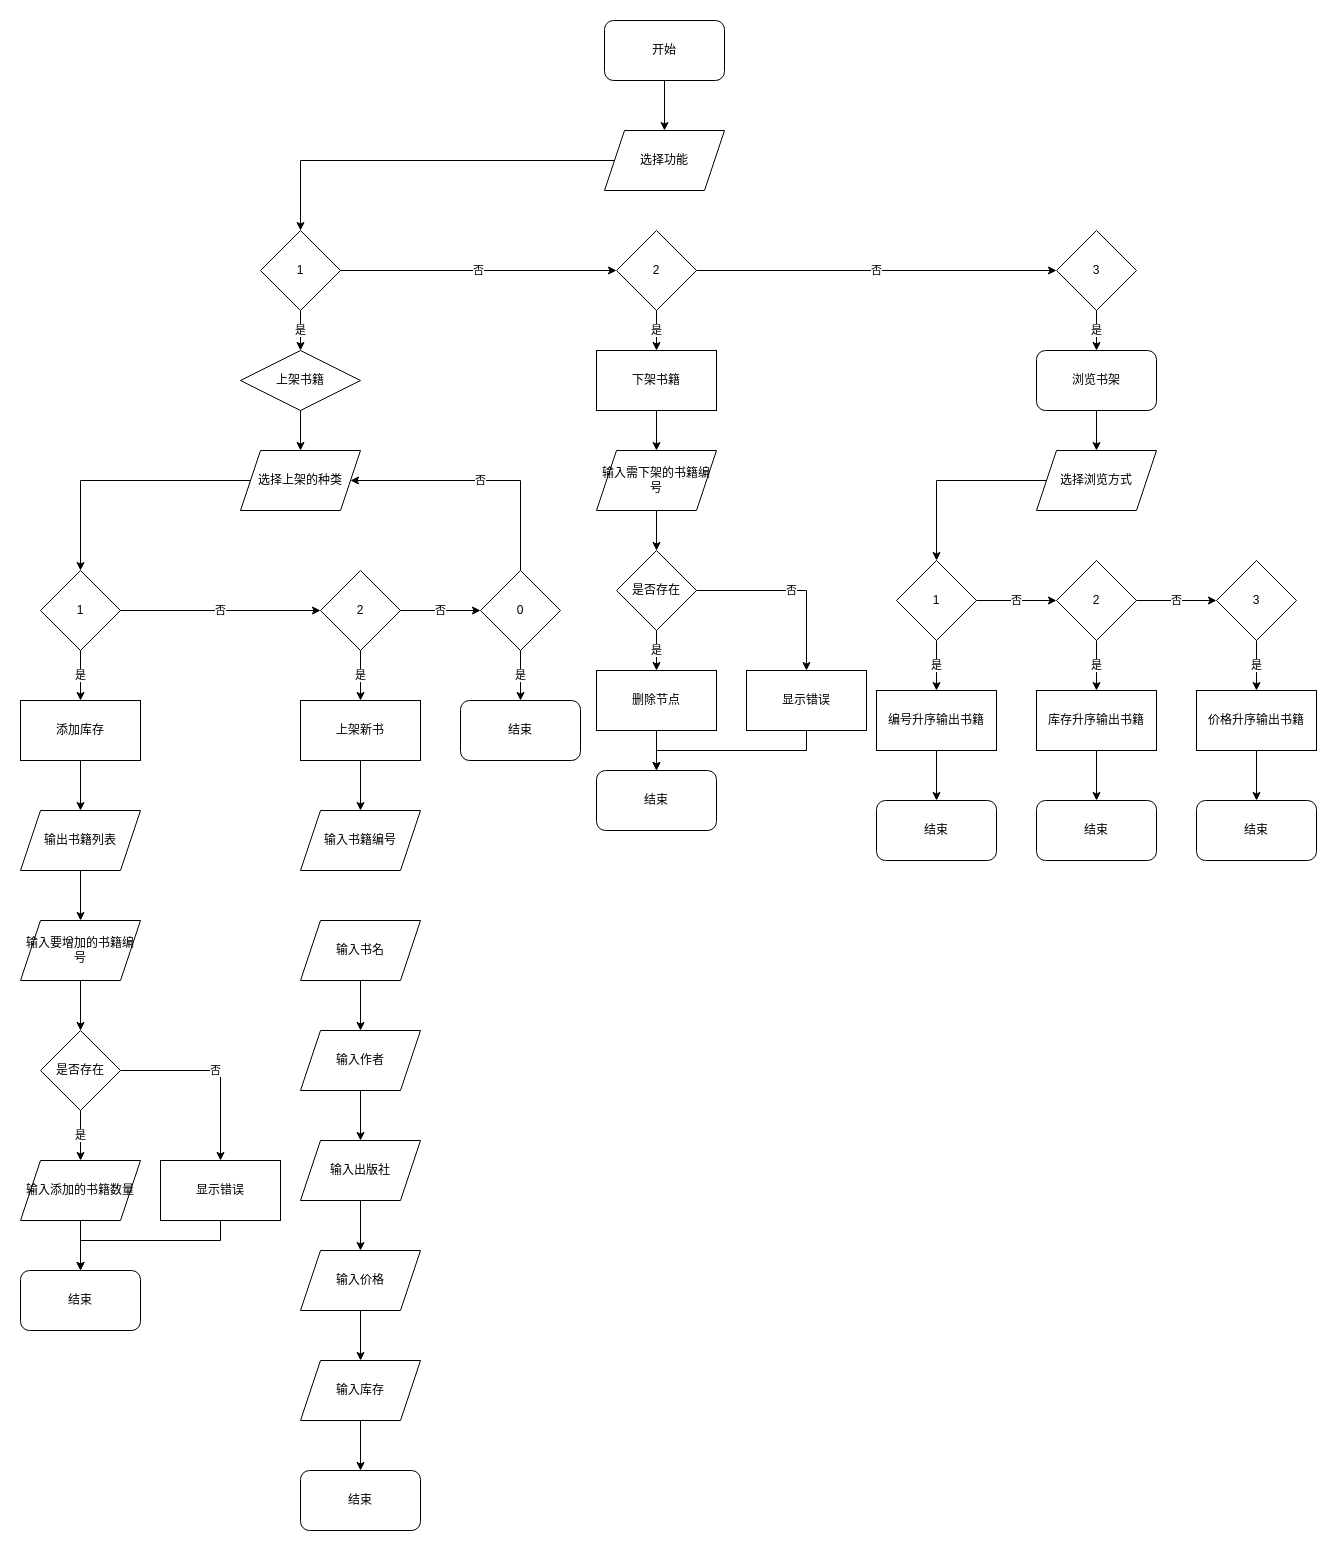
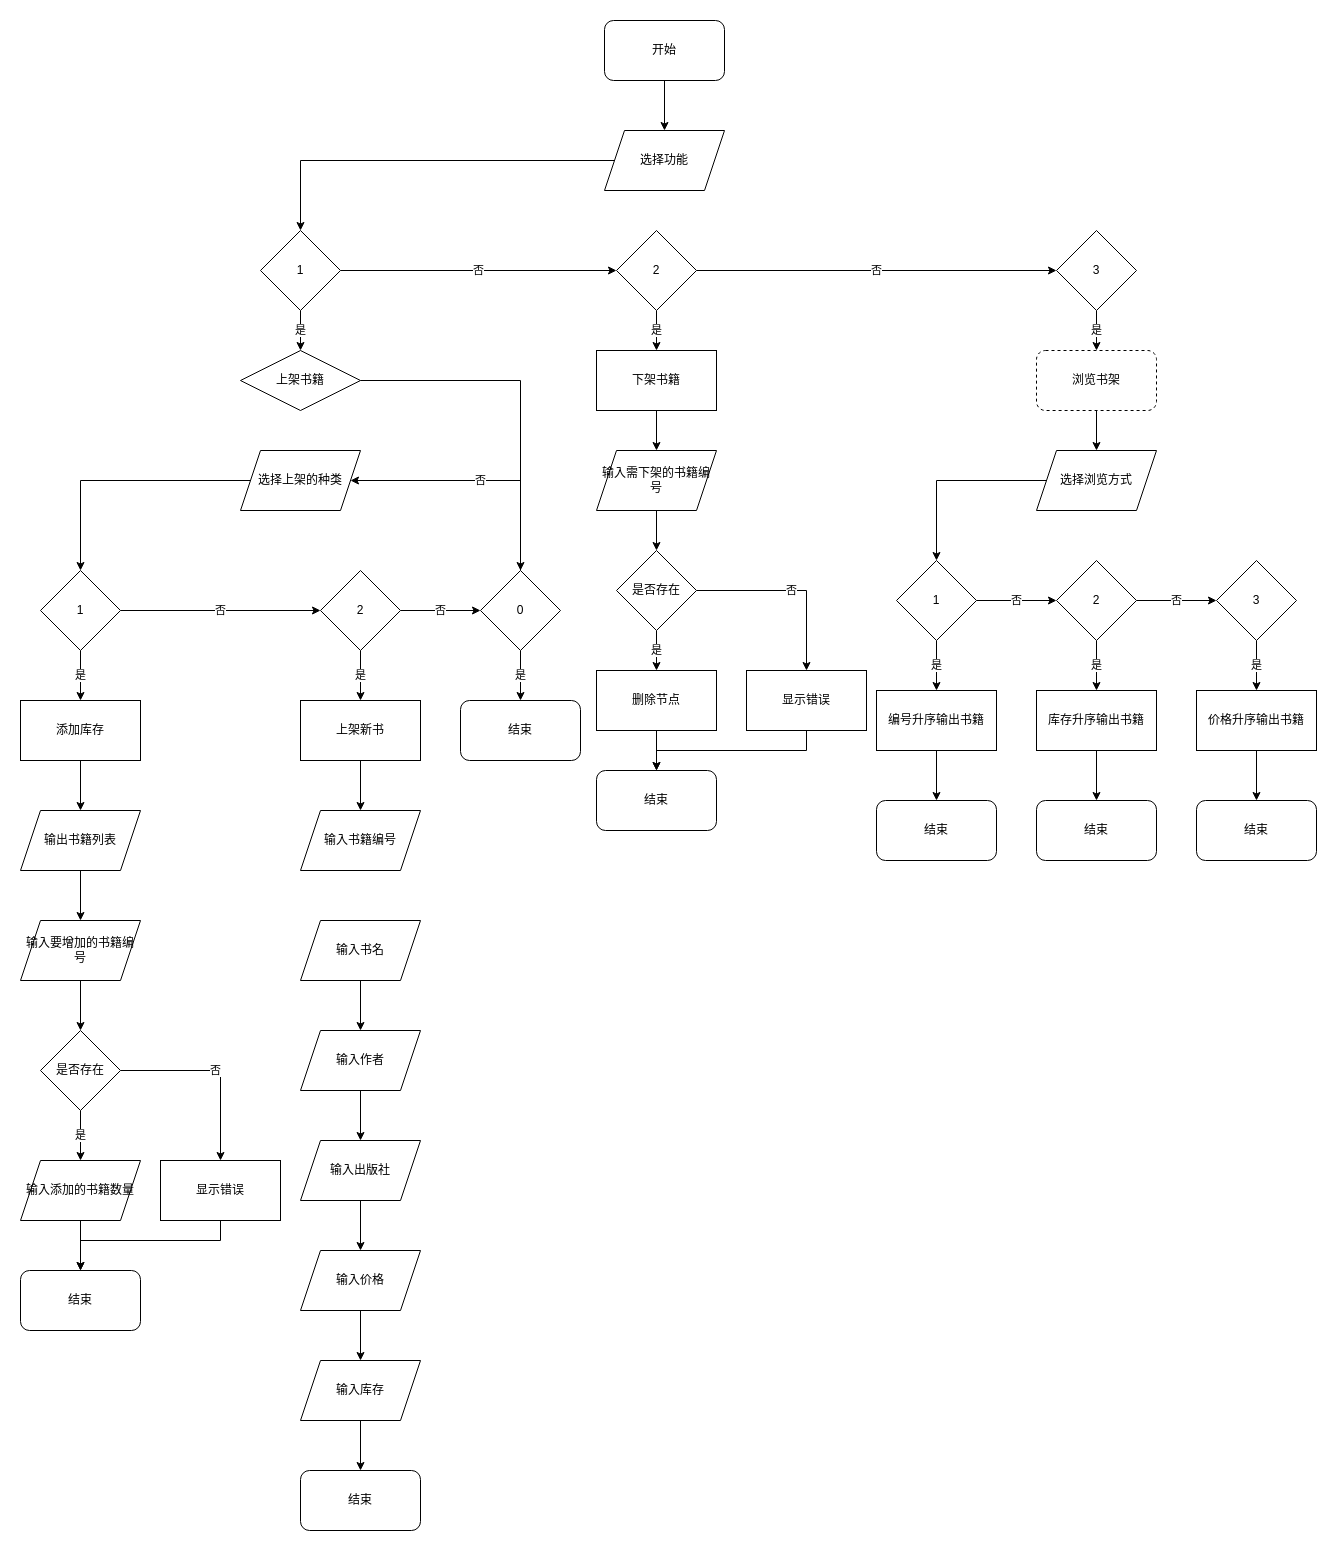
node "浏览书架": style solid -> dashed
edge "上架书籍" -> "选择上架的种类": now "上架书籍" -> "0"
